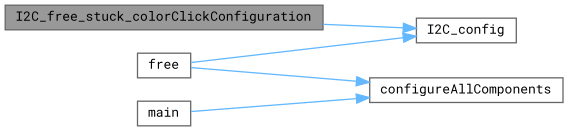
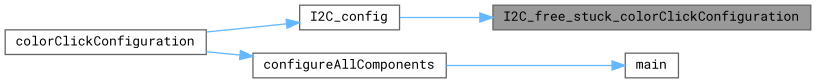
edge "I2C_free_stuck_colorClickConfiguration" -> "I2C_config": reversed
node "free": label "free" -> "colorClickConfiguration"
edge "main" -> "configureAllComponents": reversed
